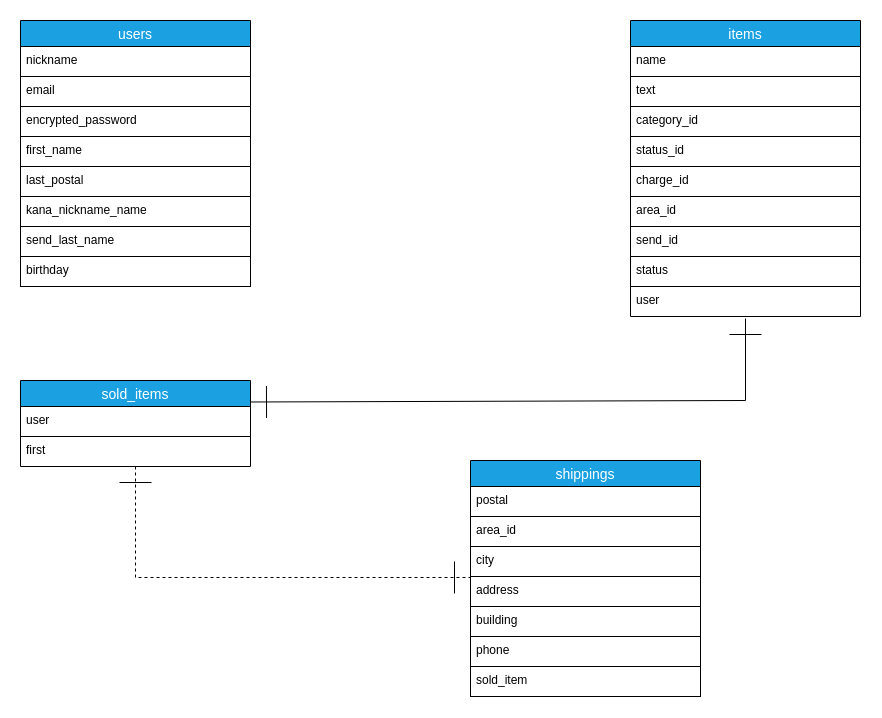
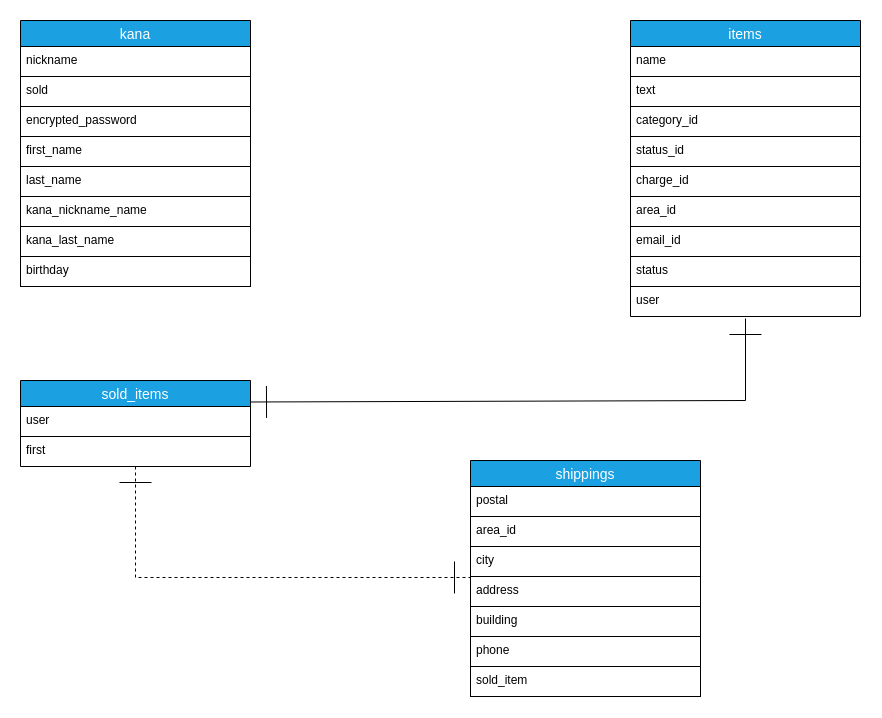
node "users": label "users" -> "kana"
node "email": label "email" -> "sold"
node "last_postal": label "last_postal" -> "last_name"
node "send_last_name": label "send_last_name" -> "kana_last_name"
node "send_id": label "send_id" -> "email_id"
